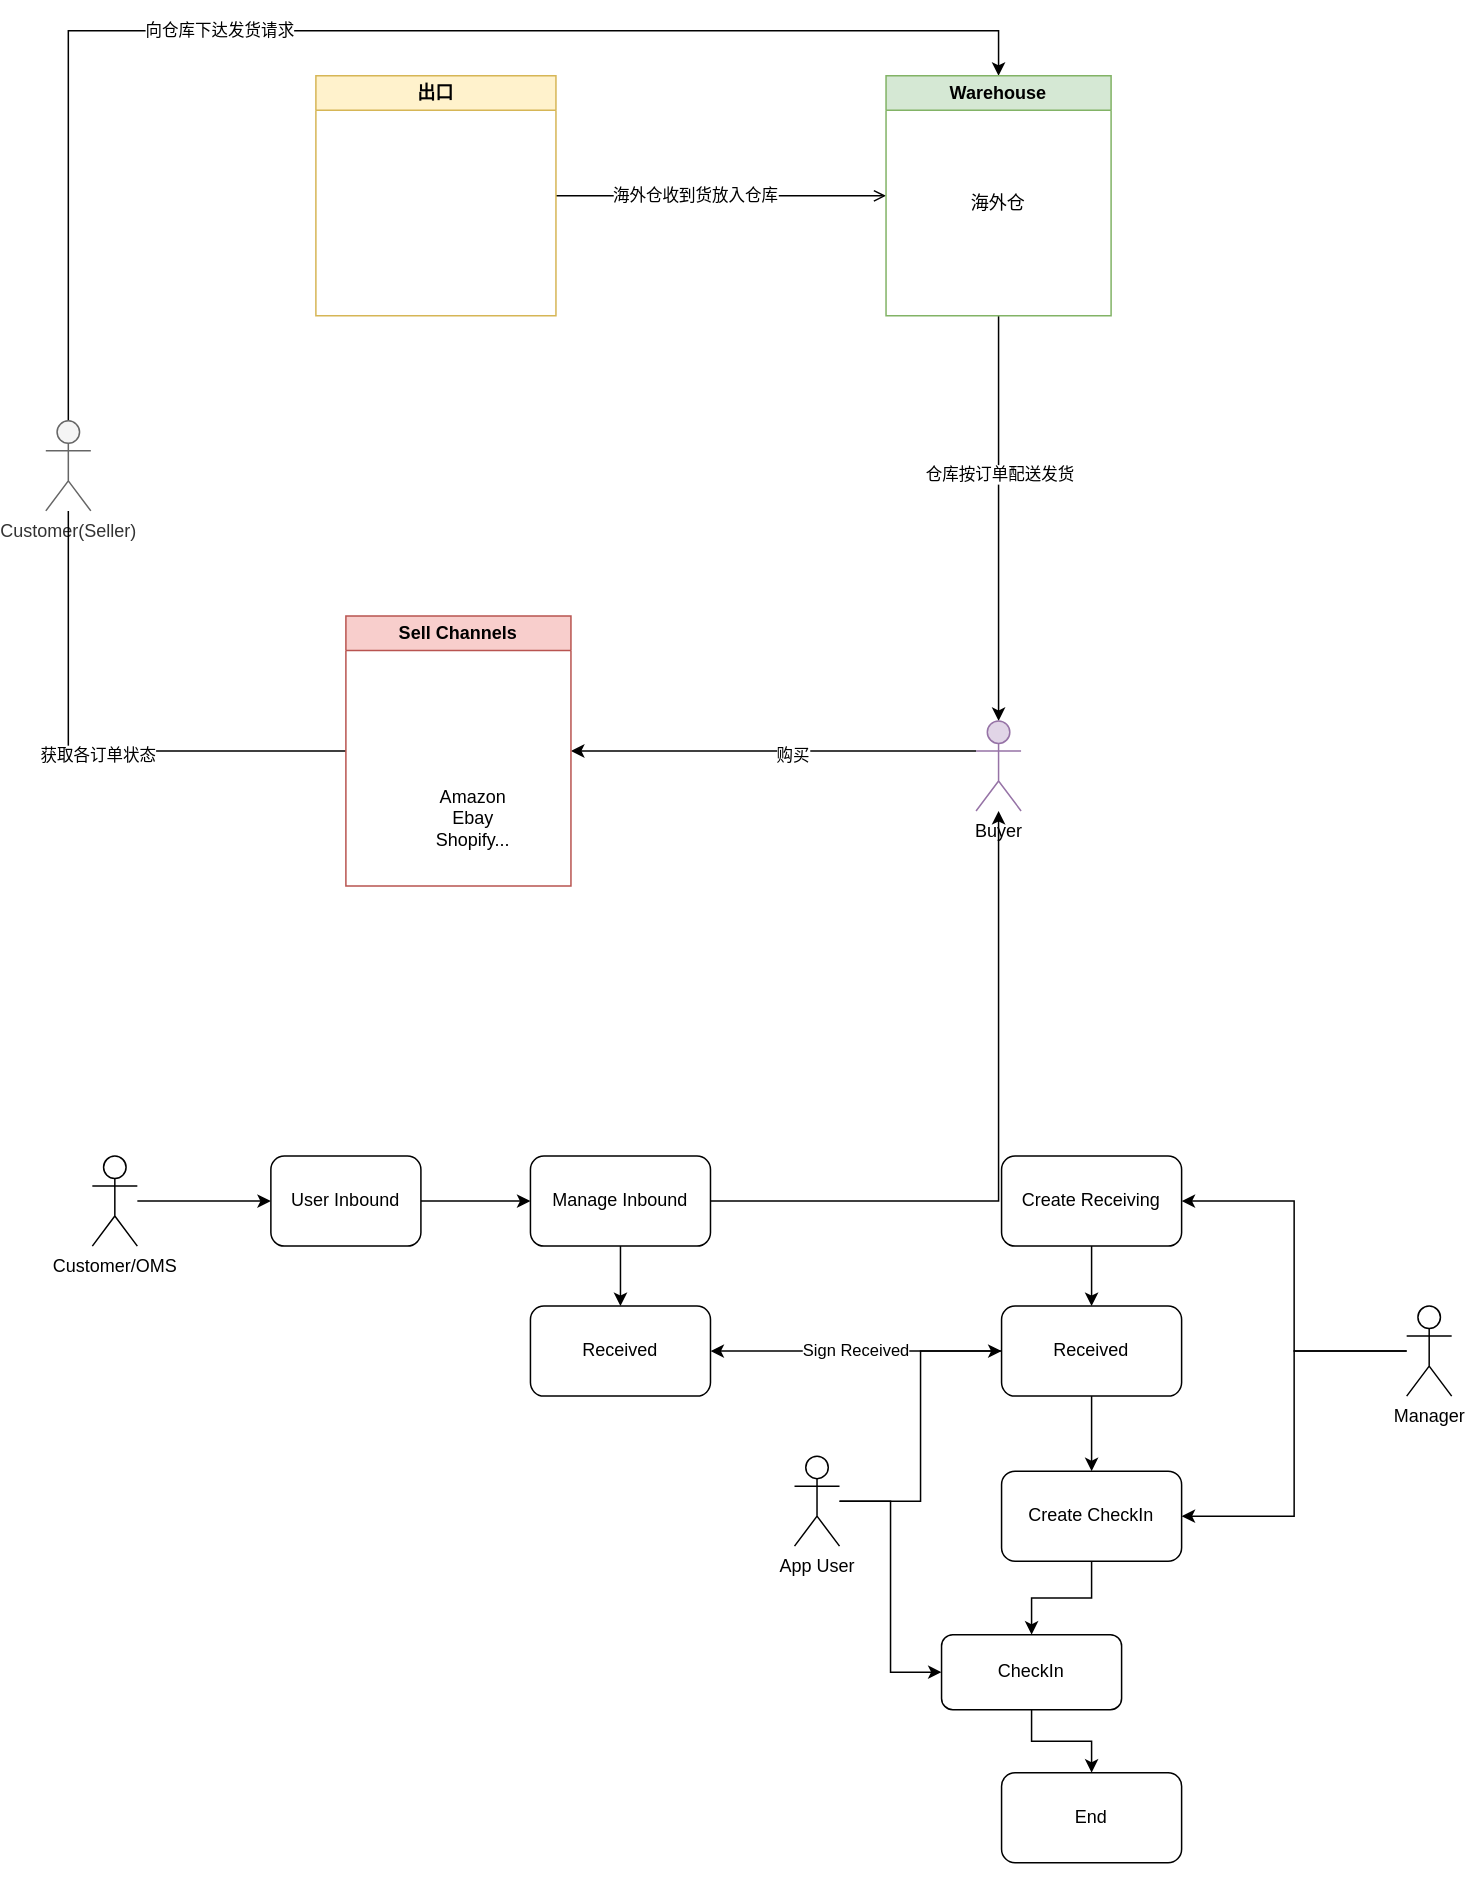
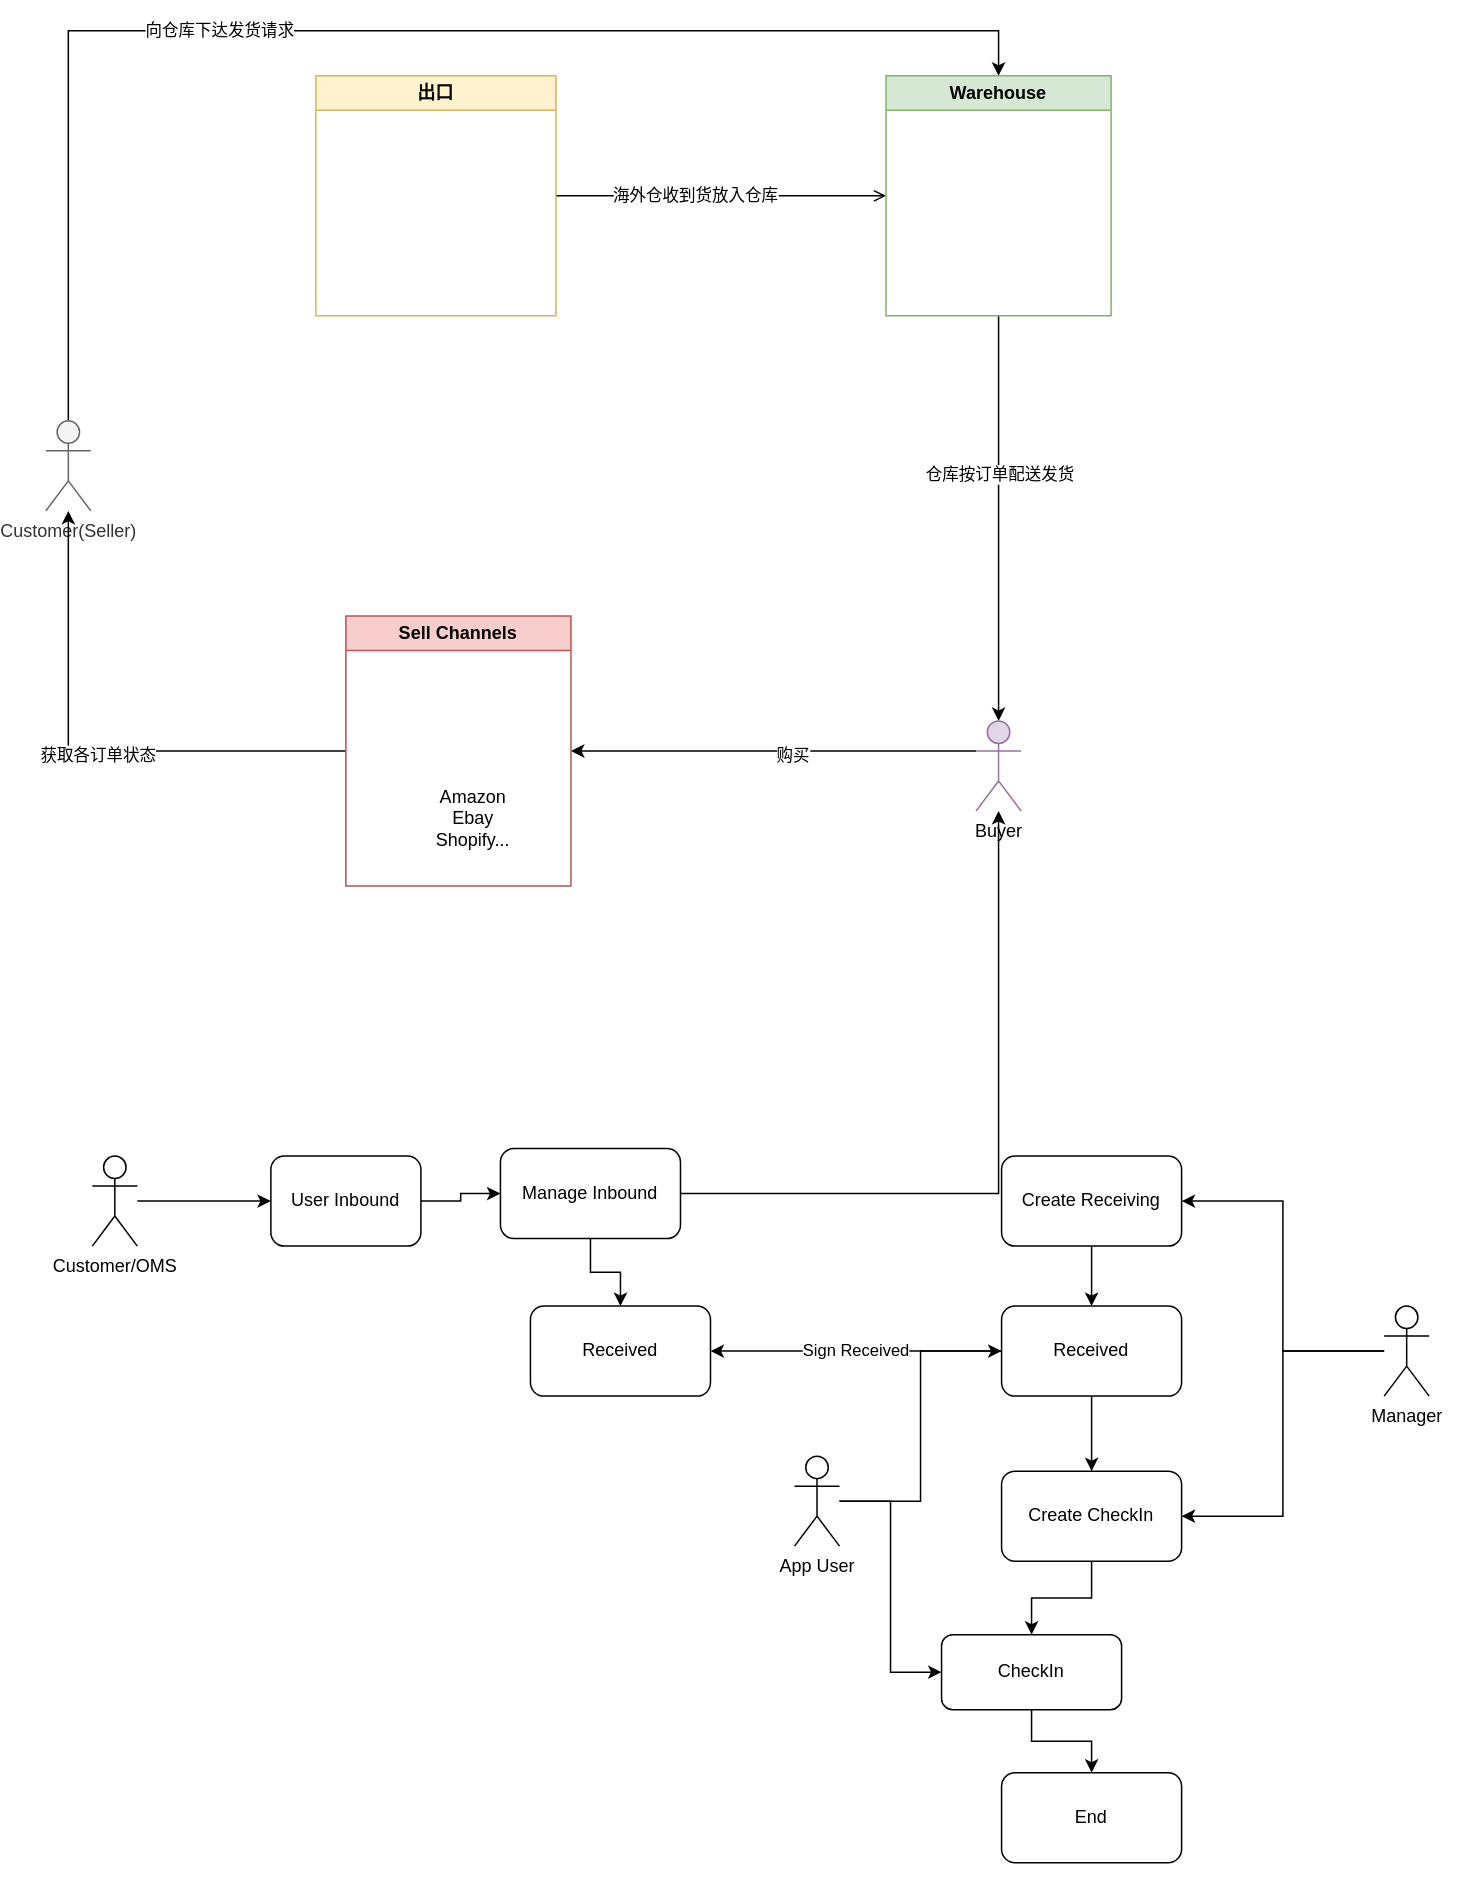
node "海外仓": removed
edge "Customer(Seller)" -- "Sell Channels": arrowhead none -> classic
node "Manage Inbound": moved (620, 1201) -> (590, 1193)
node "Manager": moved (1429, 1351) -> (1406, 1351)
